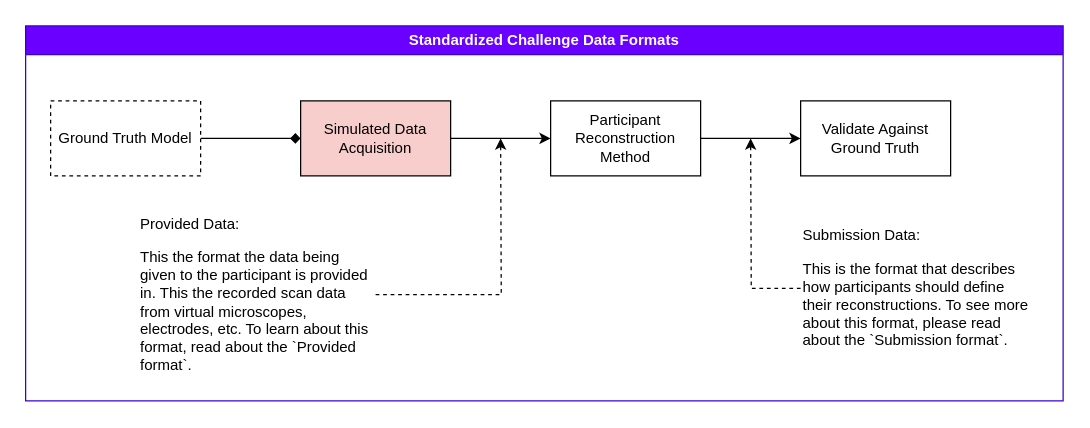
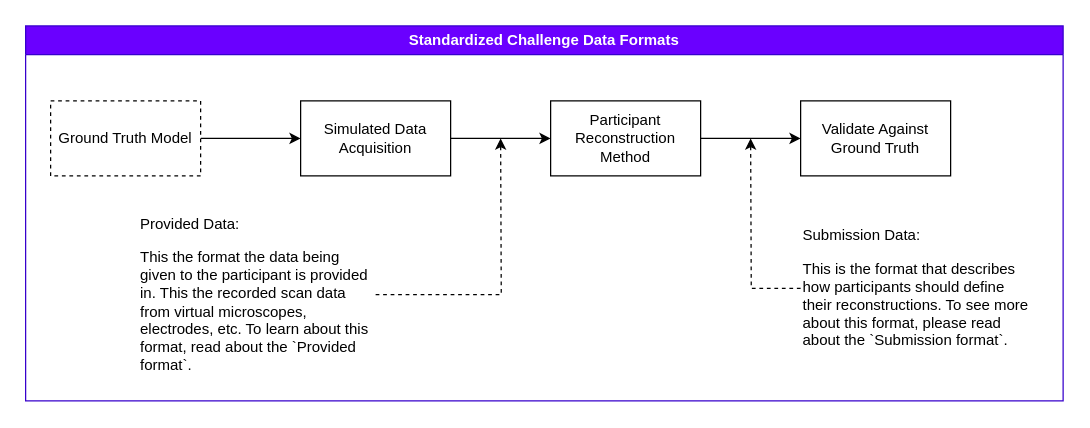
edge "Ground Truth Model" -> "Simulated Data Acquisition": arrowhead diamond -> classic
node "Simulated Data Acquisition": fillcolor #f8cecc -> #ffffff
